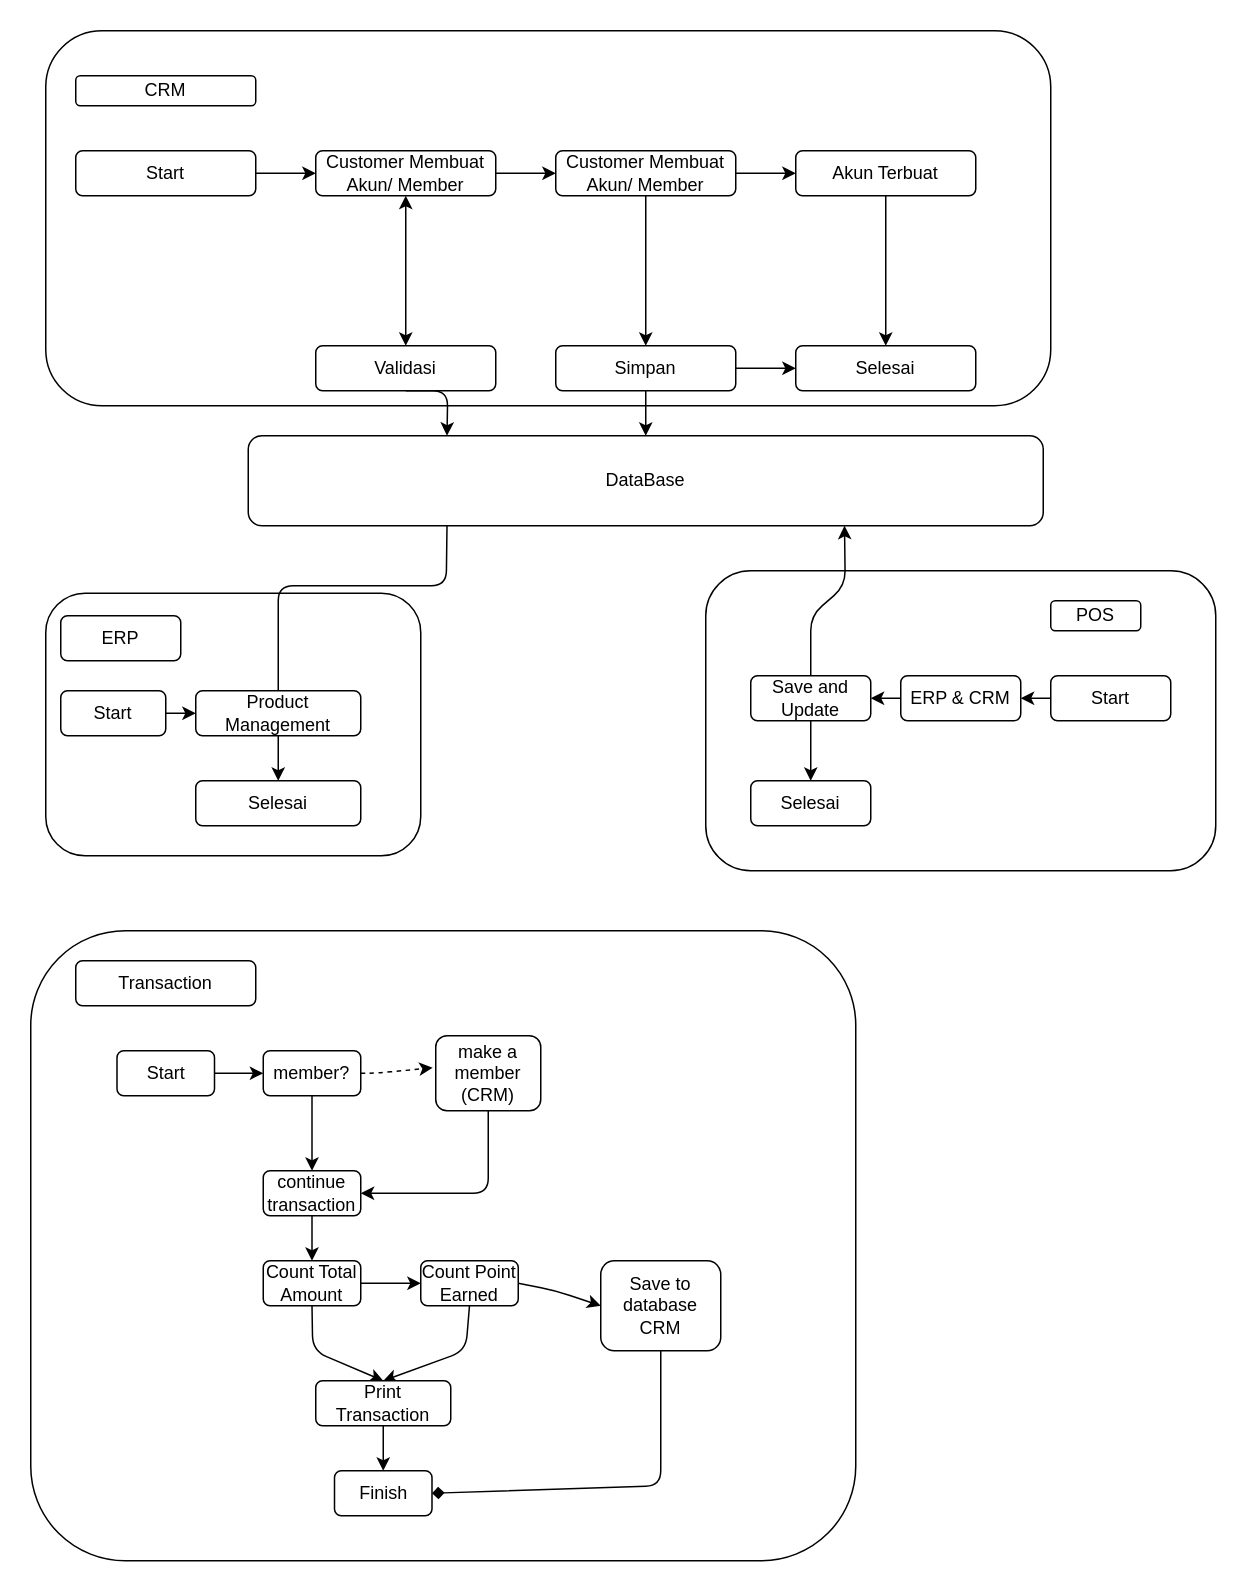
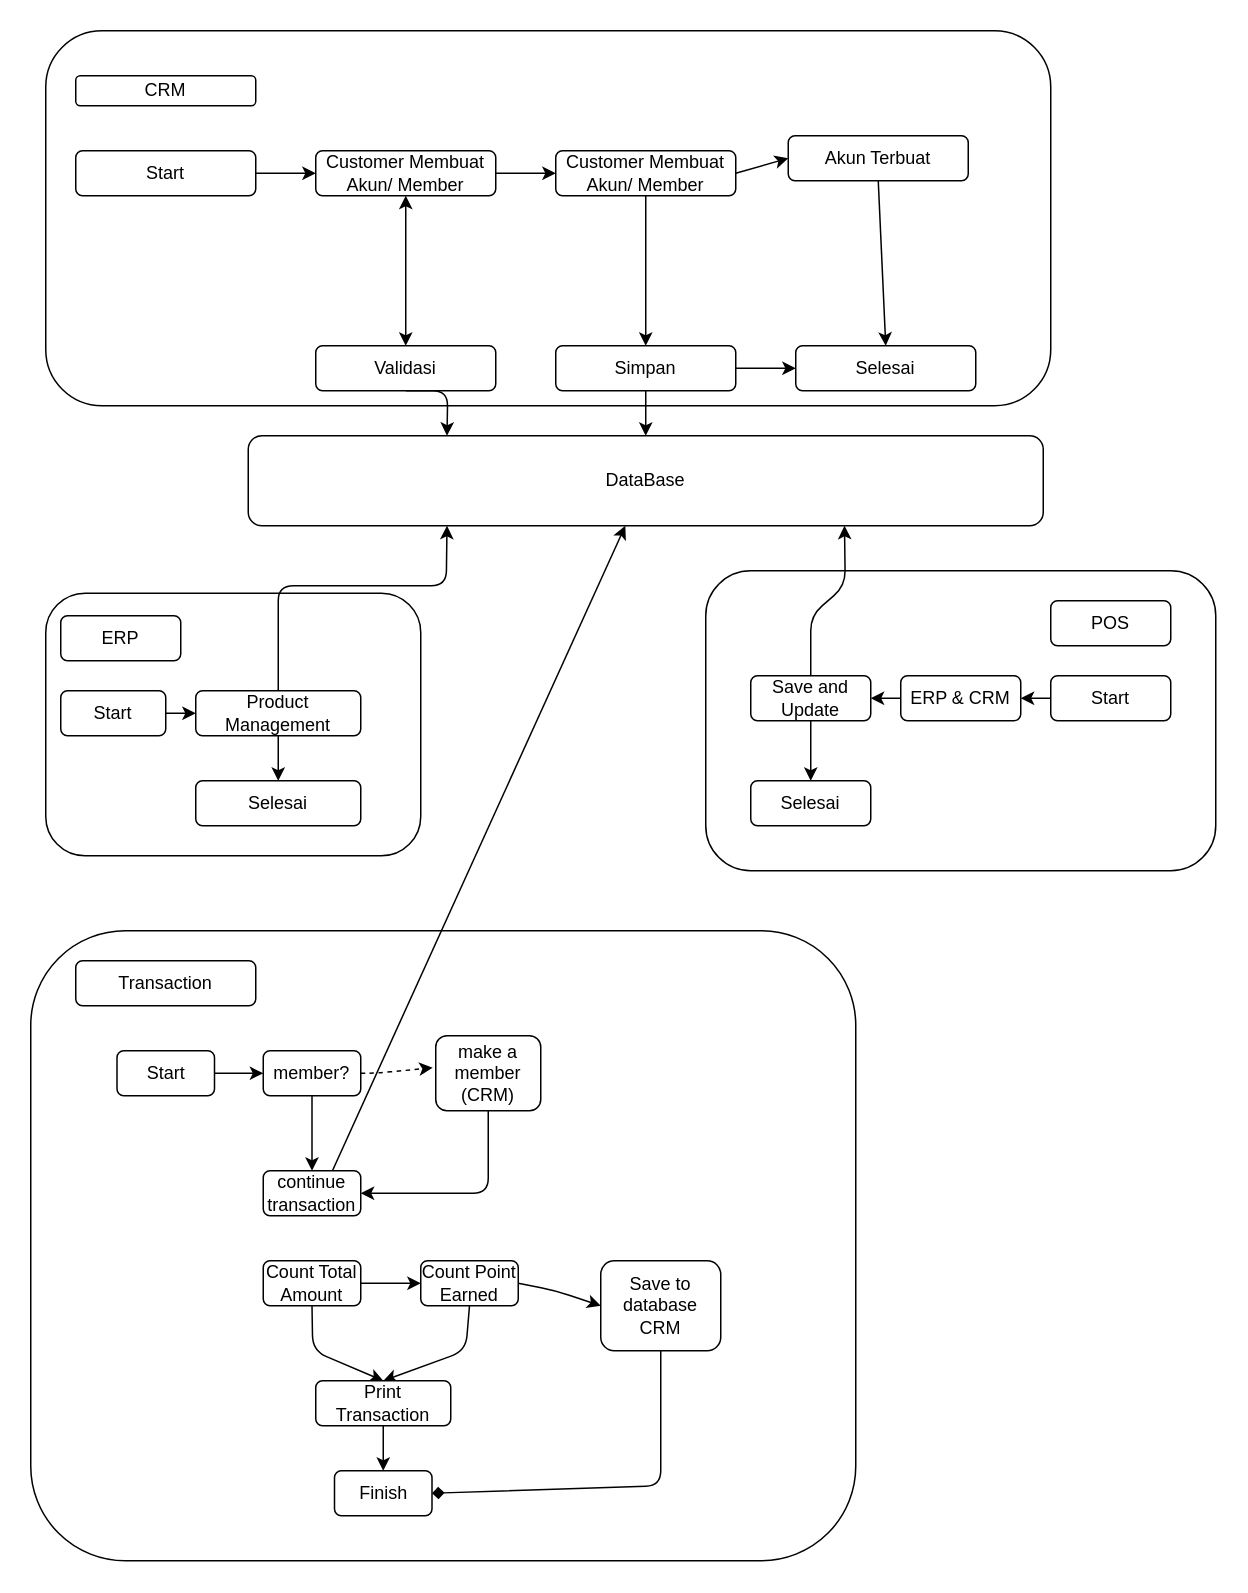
node "Akun Terbuat": moved (886, 173) -> (878, 158)
edge "DataBase" -- "Product Management": arrowhead none -> classic
node "POS": size 90x30 -> 120x45
edge "continue transaction" -> "Count Total Amount": now "continue transaction" -> "DataBase"
